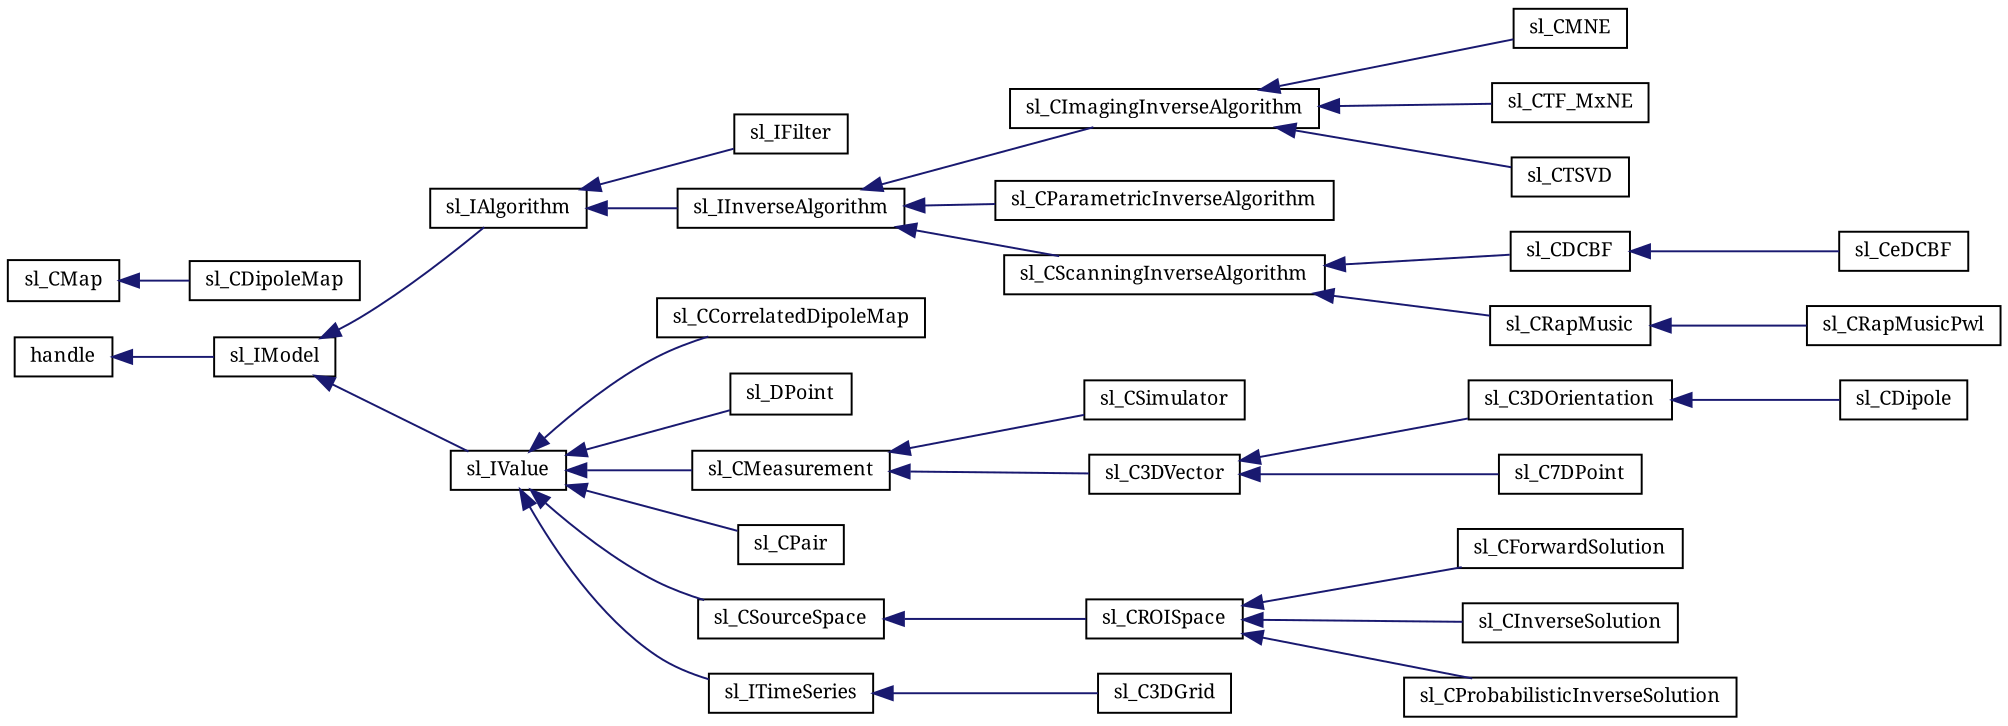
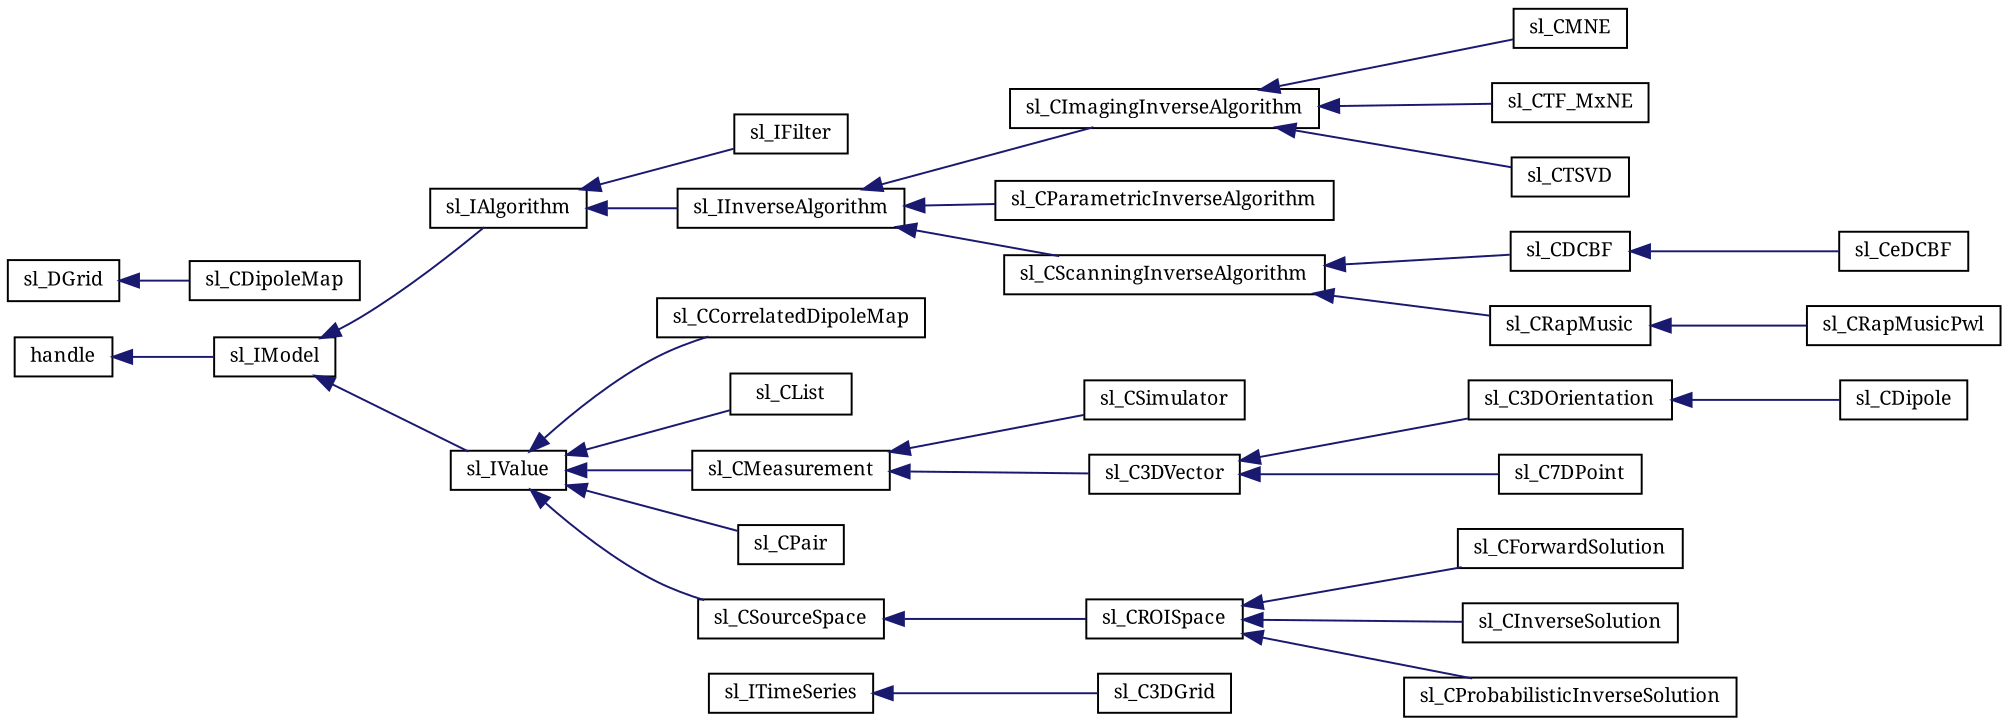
node "sl_CMap": label "sl_CMap" -> "sl_DGrid"
node "sl_DPoint": label "sl_DPoint" -> "sl_CList"
edge "sl_ITimeSeries" -> "sl_IValue": removed
